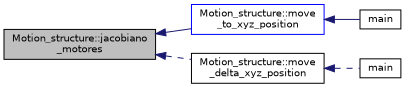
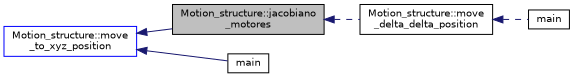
edge "Motion_structure::move _to_xyz_position" -> "Motion_structure::jacobiano _motores": reversed
node "Motion_structure::move _delta_xyz_position": label "Motion_structure::move _delta_xyz_position" -> "Motion_structure::move _delta_delta_position"
